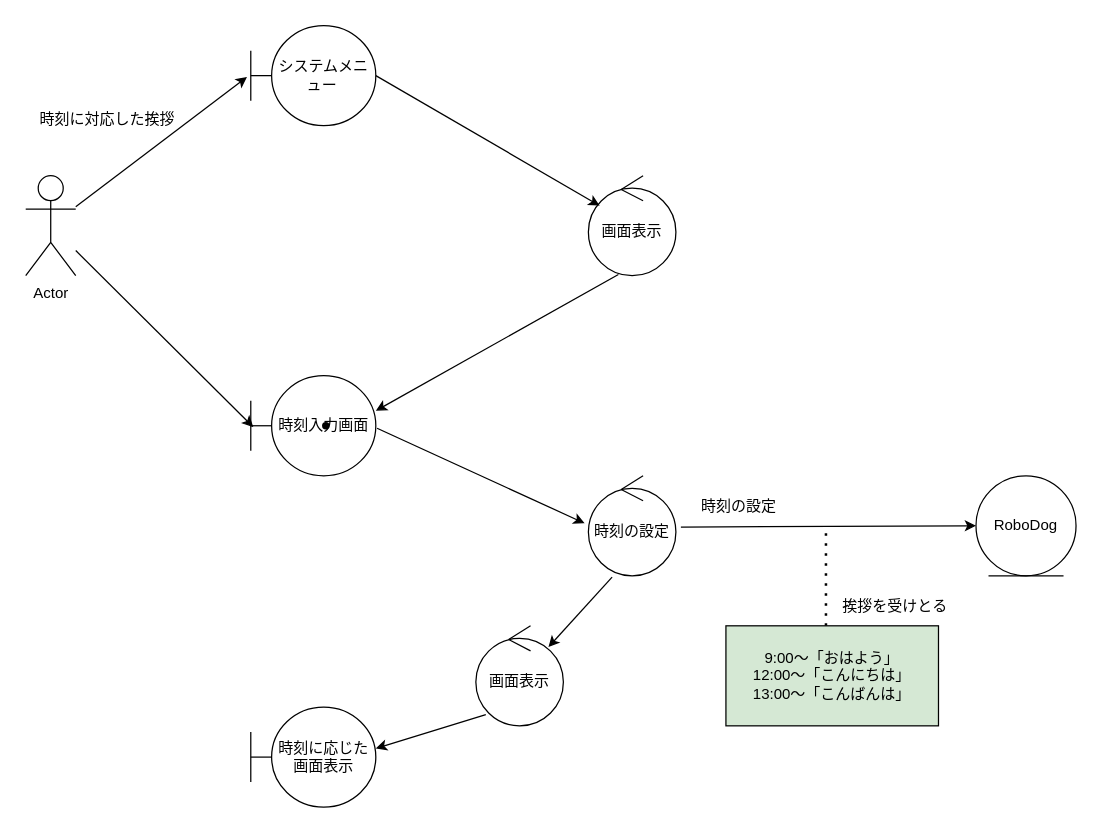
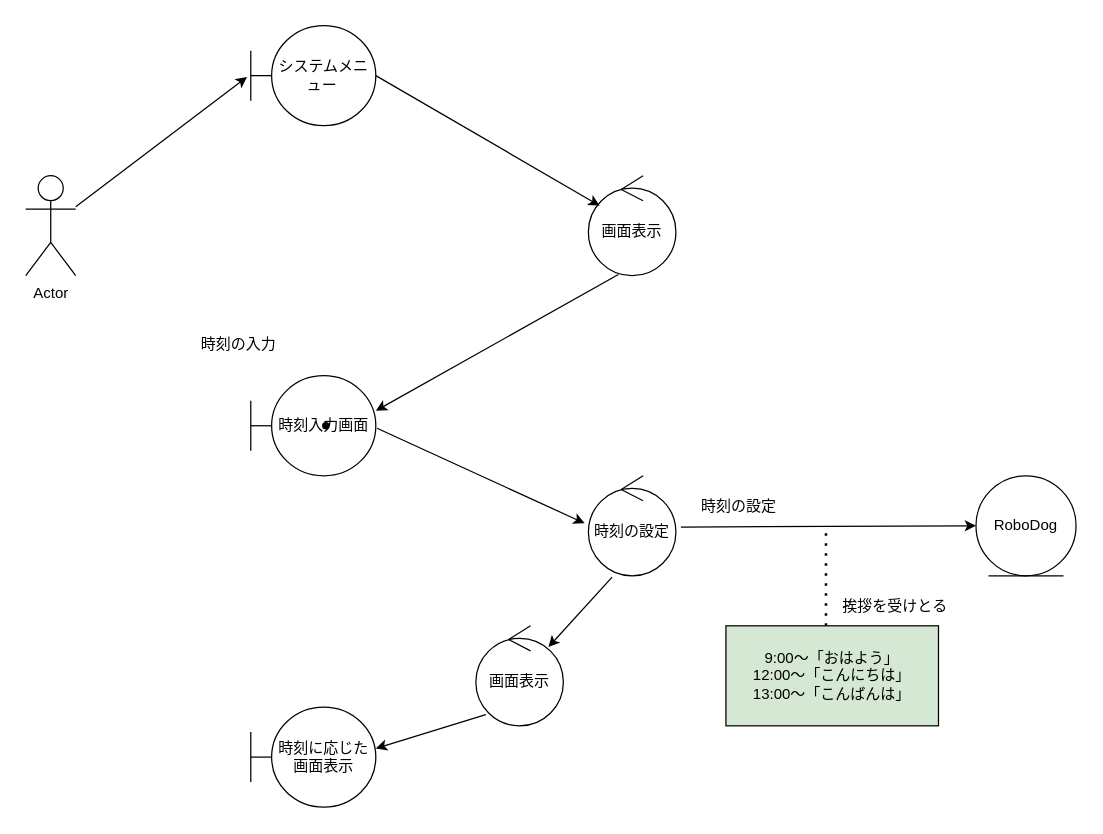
node "時刻に対応した挨拶": removed
edge "Actor" -> "時刻入力画面": removed
node "時刻の入力": added
